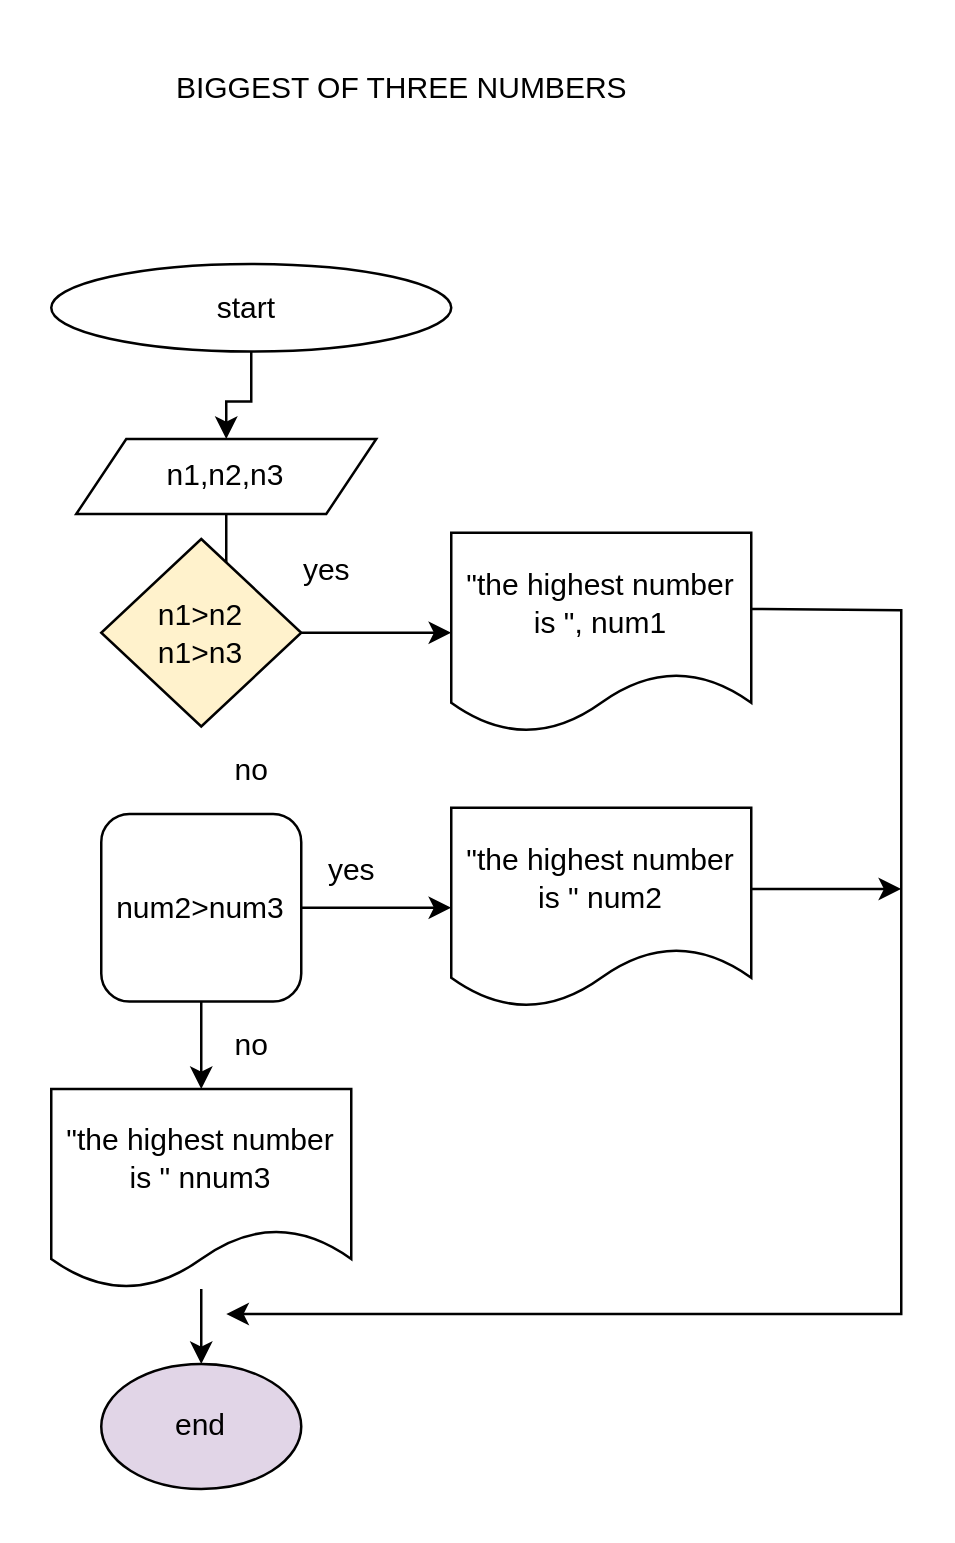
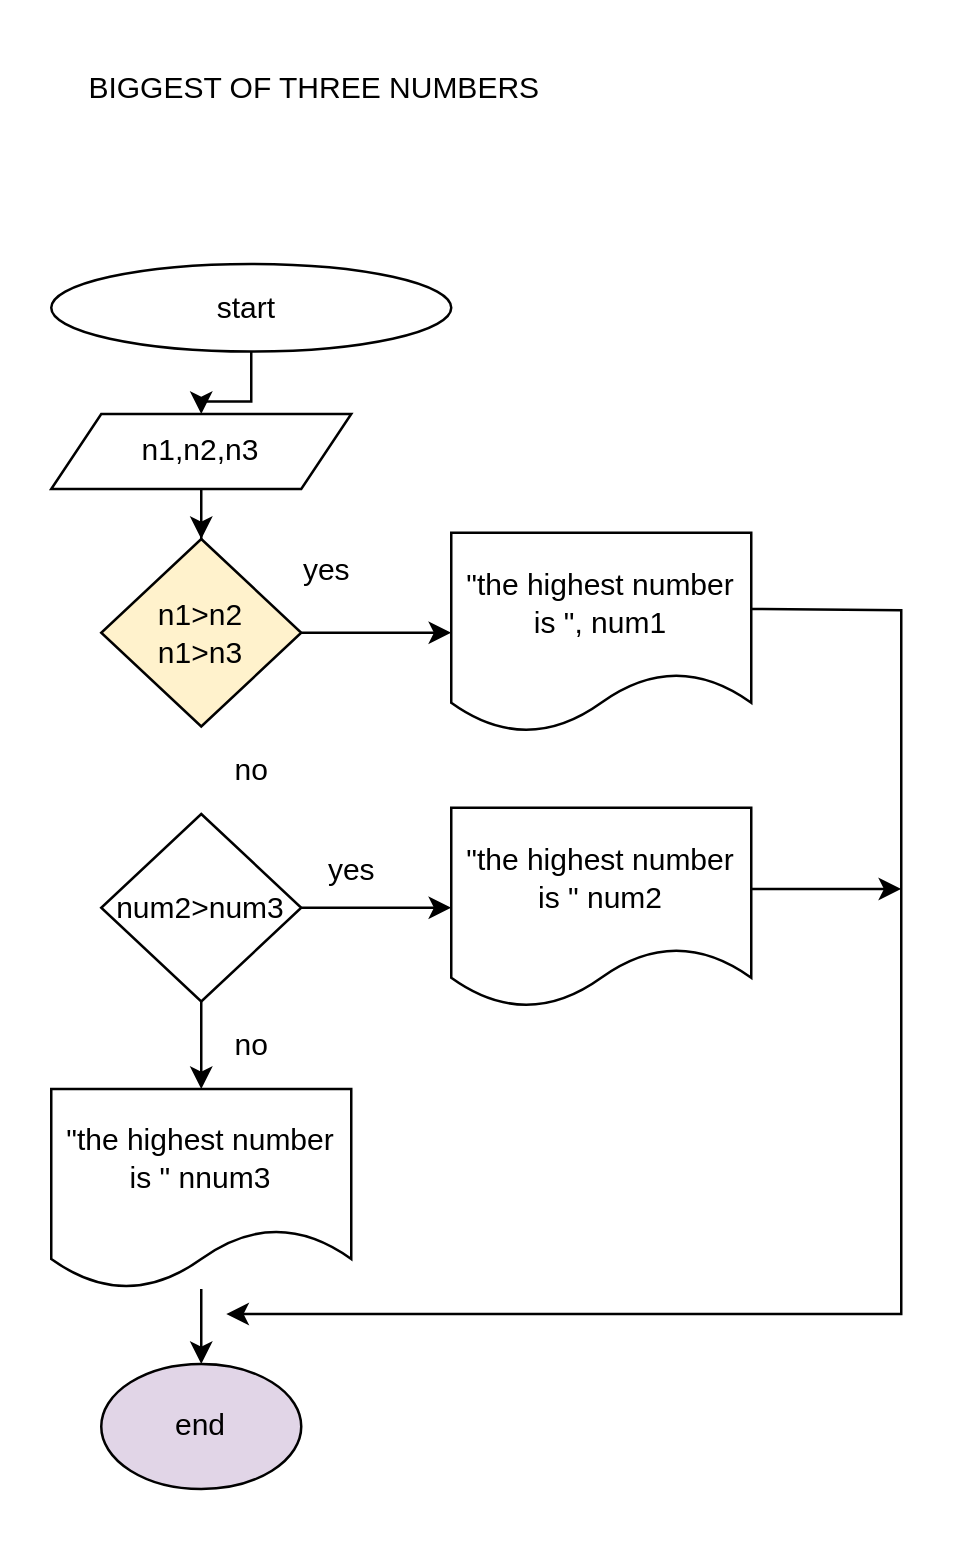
node "BIGGEST OF THREE NUMBERS": moved (401, 89) -> (314, 89)
node "n1,n2,n3": moved (226, 476) -> (201, 451)
node "num2>num3": shape rounded rectangle -> diamond
